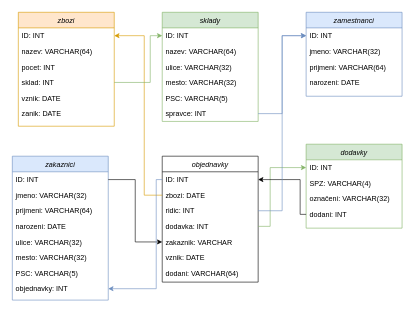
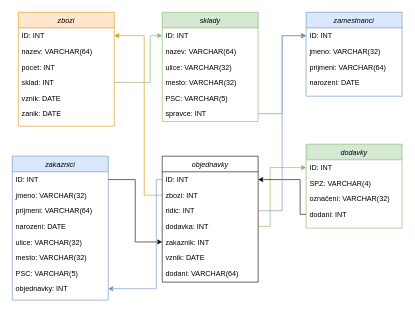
node "zbozi: DATE": label "zbozi: DATE" -> "zbozi: INT"
node "zakaznik: VARCHAR": label "zakaznik: VARCHAR" -> "zakaznik: INT"
